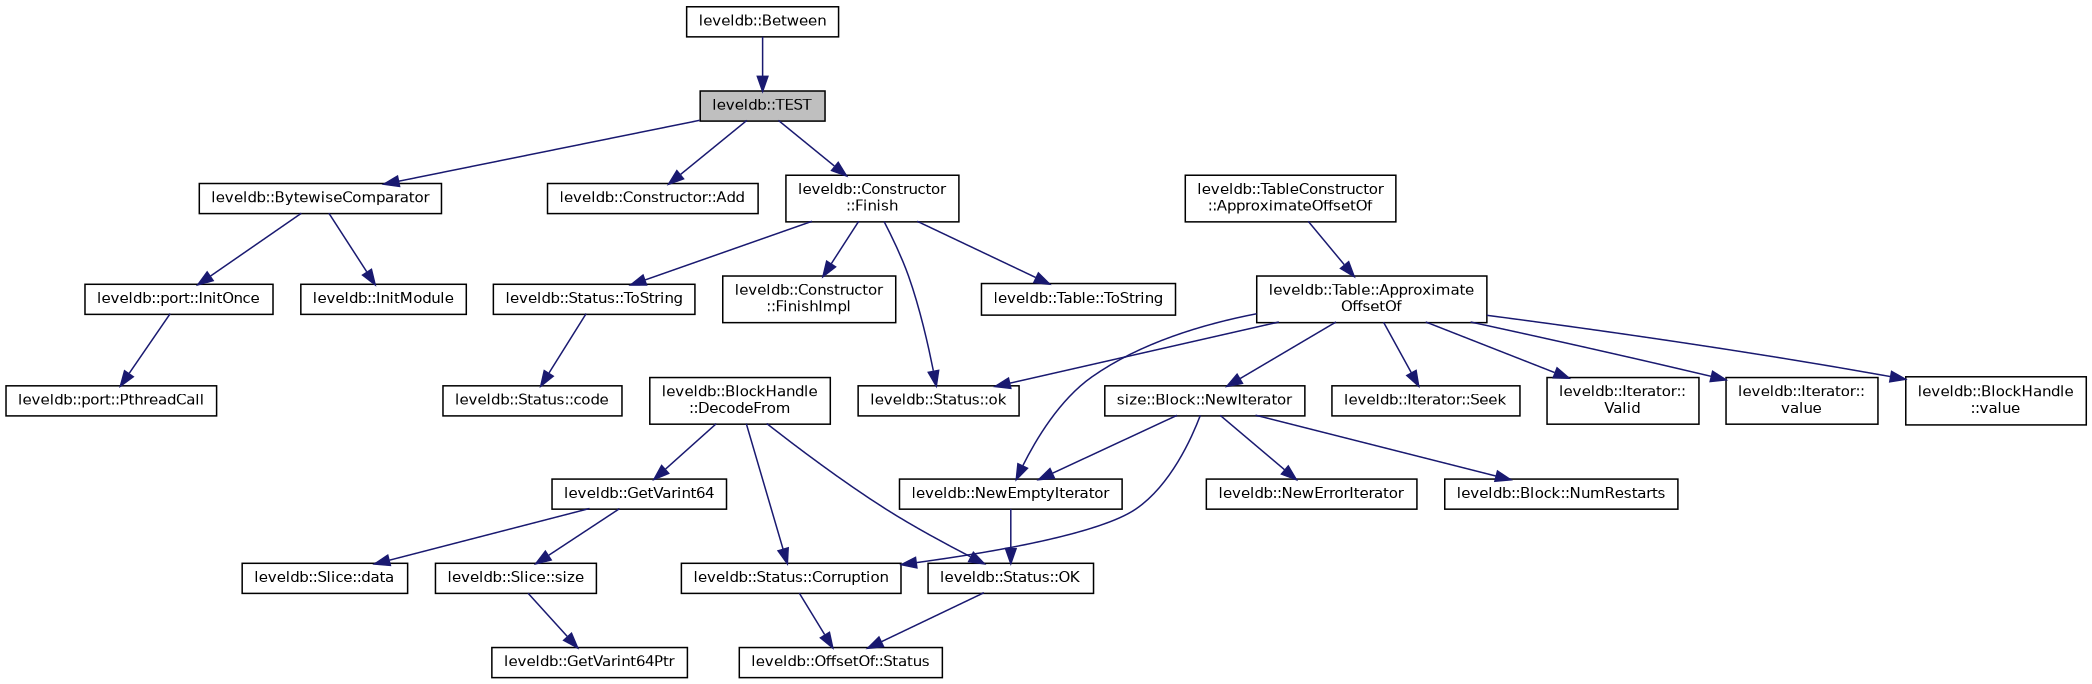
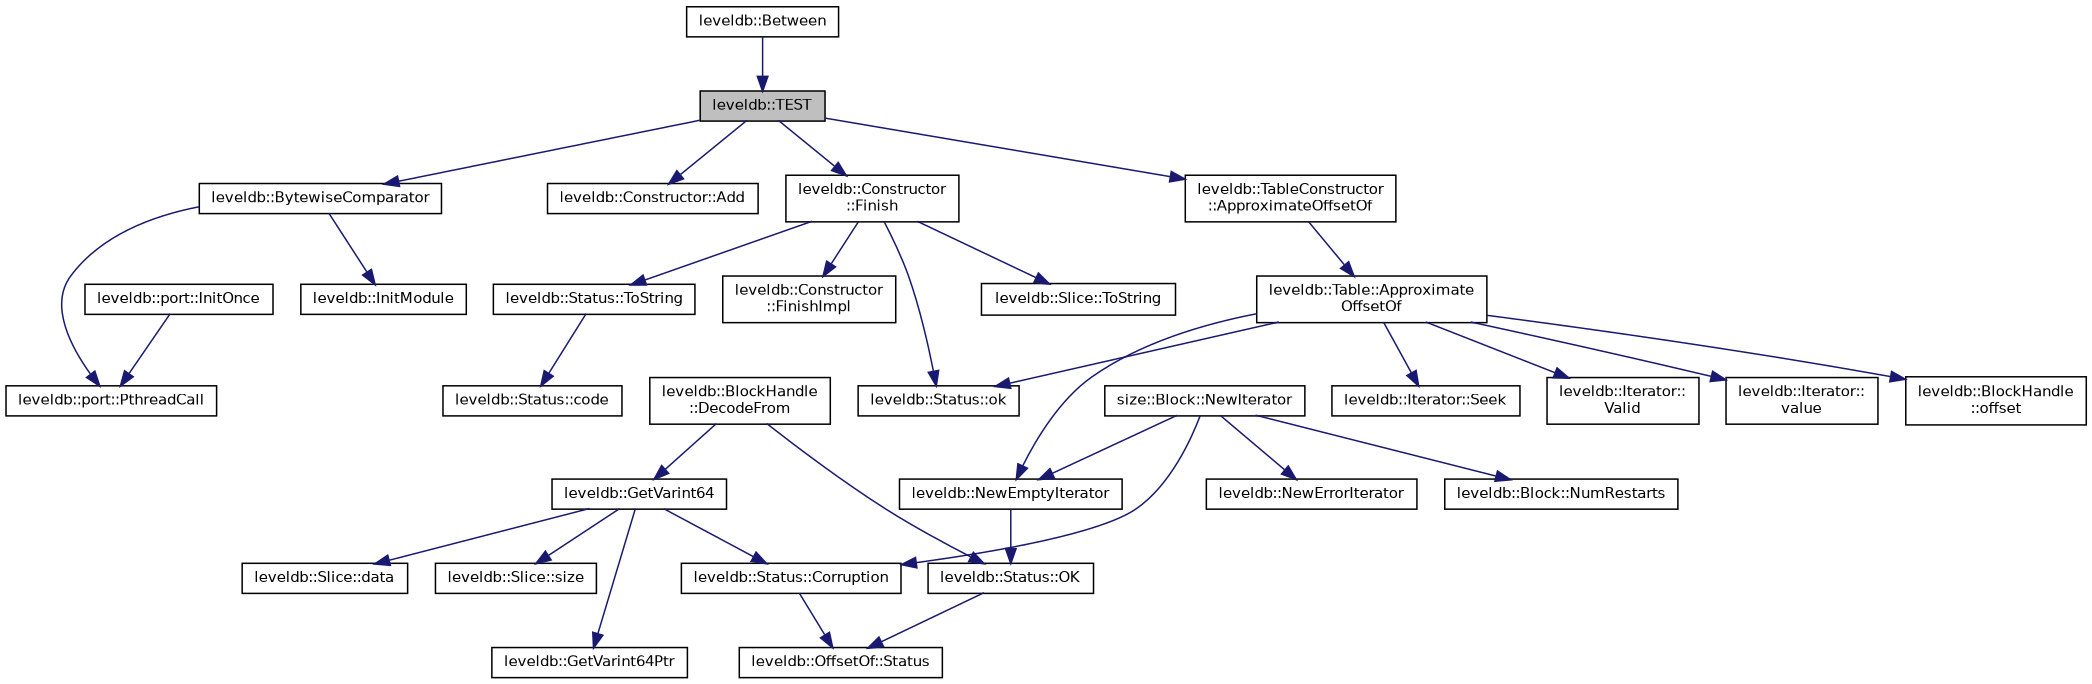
edge "leveldb::TEST" -> "leveldb::TableConstructor ::ApproximateOffsetOf": added
edge "leveldb::BytewiseComparator" -> "leveldb::port::InitOnce": now "leveldb::BytewiseComparator" -> "leveldb::port::PthreadCall"
node "leveldb::Table::ToString": label "leveldb::Table::ToString" -> "leveldb::Slice::ToString"
edge "leveldb::Table::Approximate OffsetOf" -> "size::Block::NewIterator": removed
node "leveldb::BlockHandle ::value": label "leveldb::BlockHandle ::value" -> "leveldb::BlockHandle ::offset"
edge "leveldb::BlockHandle ::DecodeFrom" -> "leveldb::Status::Corruption": now "leveldb::GetVarint64" -> "leveldb::Status::Corruption"
edge "leveldb::Slice::size" -> "leveldb::GetVarint64Ptr": now "leveldb::GetVarint64" -> "leveldb::GetVarint64Ptr"
